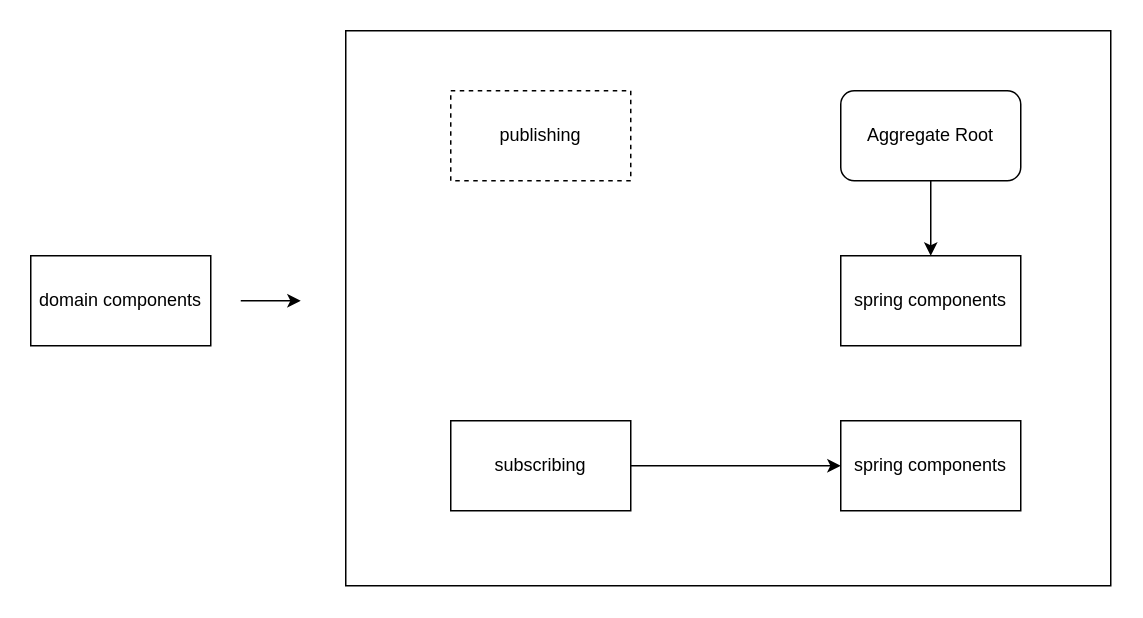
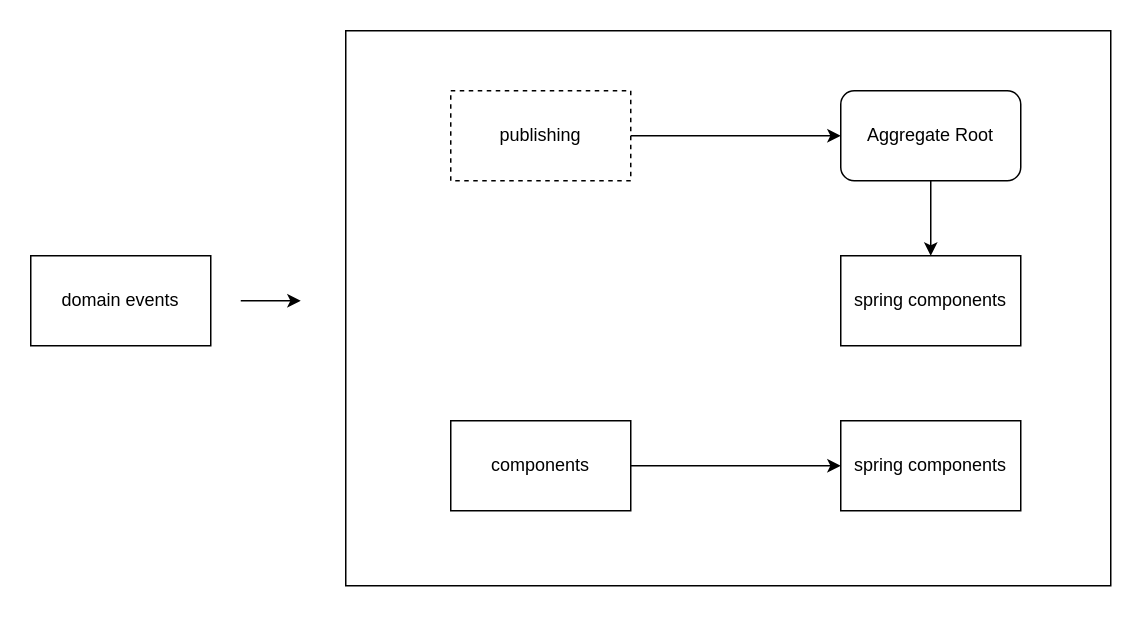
edge "publishing" -> "Aggregate Root": added
node "domain components": label "domain components" -> "domain events"
node "subscribing": label "subscribing" -> "components"
